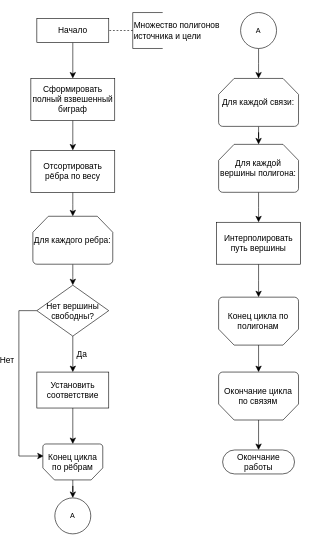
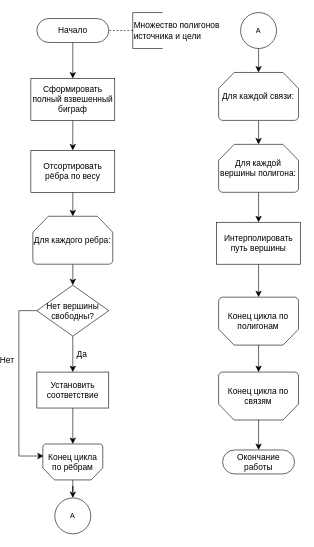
node "Начало": shape rectangle -> rounded rectangle
node "Для каждой связи:": moved (259, 102) -> (259, 96)
node "Окончание цикла по связям": label "Окончание цикла по связям" -> "Конец цикла по связям"
